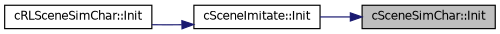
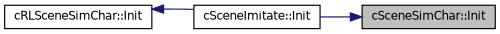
edge "cRLSceneSimChar::Init" -> "cSceneImitate::Init": reversed
